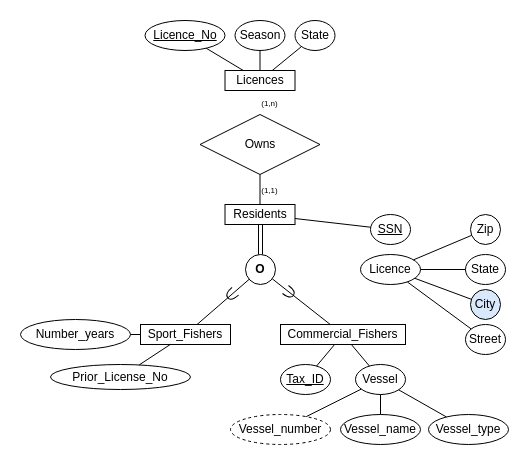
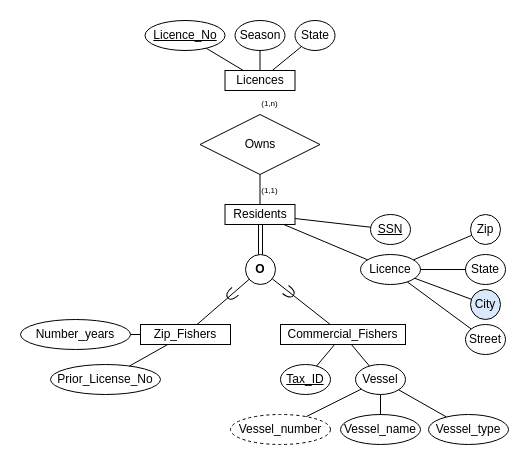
edge "Residents" -- "Licence": added
node "Sport_Fishers": label "Sport_Fishers" -> "Zip_Fishers"
node "Prior_License_No": size 140x25 -> 110x30
